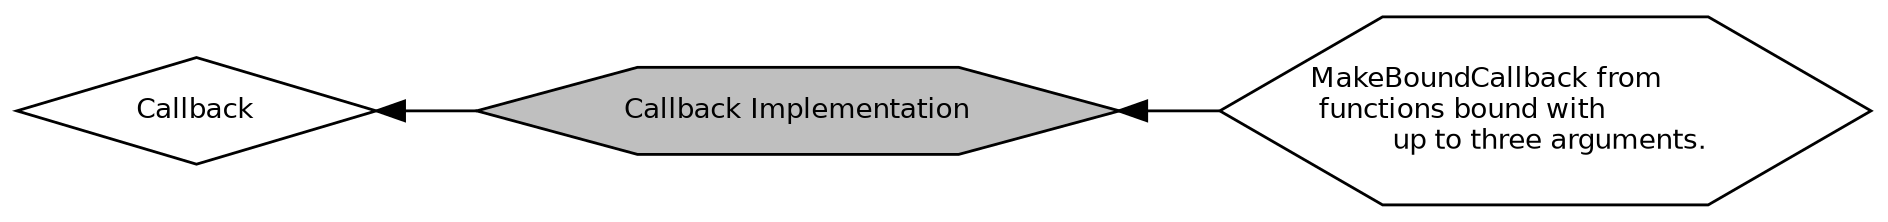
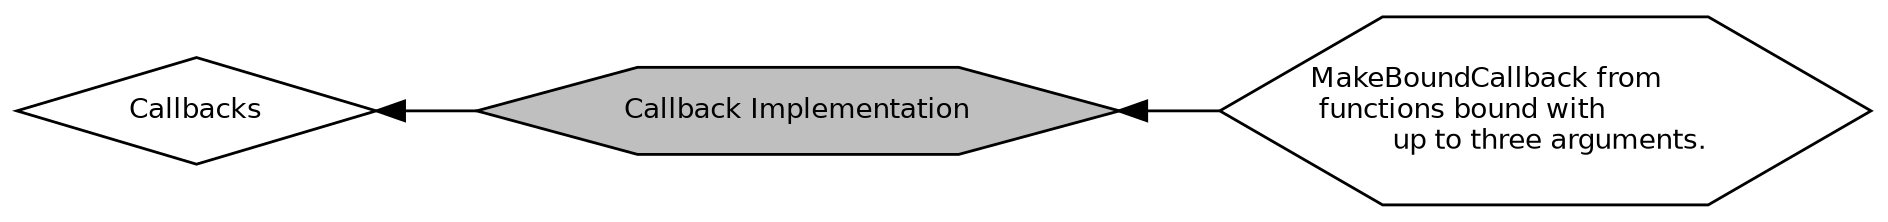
node "Callback": label "Callback" -> "Callbacks"
